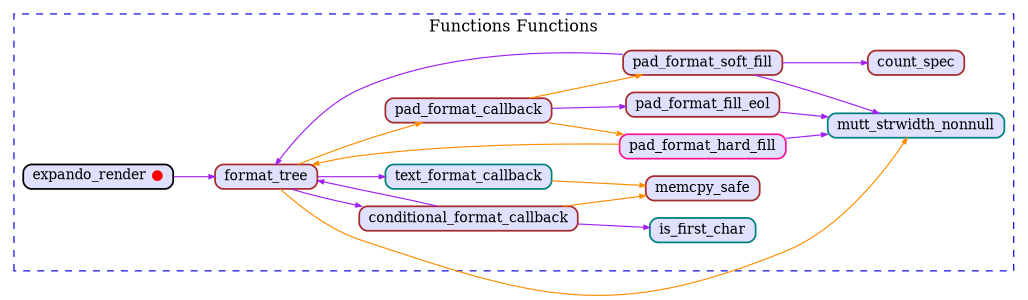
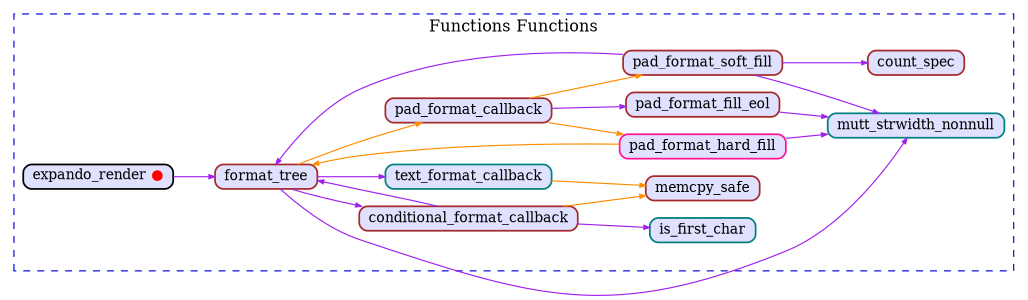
edge "format_tree" -> "mutt_strwidth_nonnull": color darkorange -> purple
